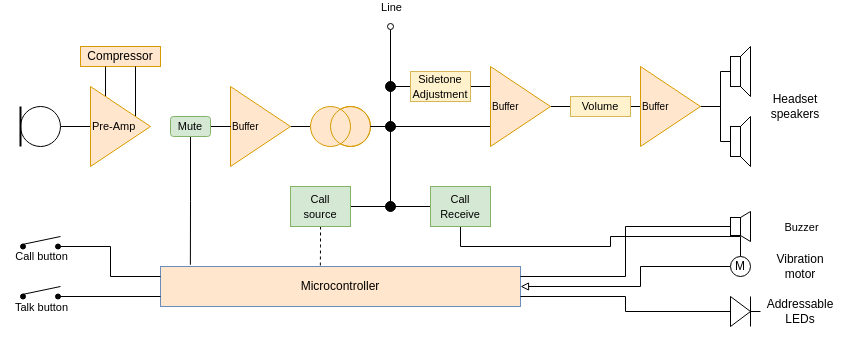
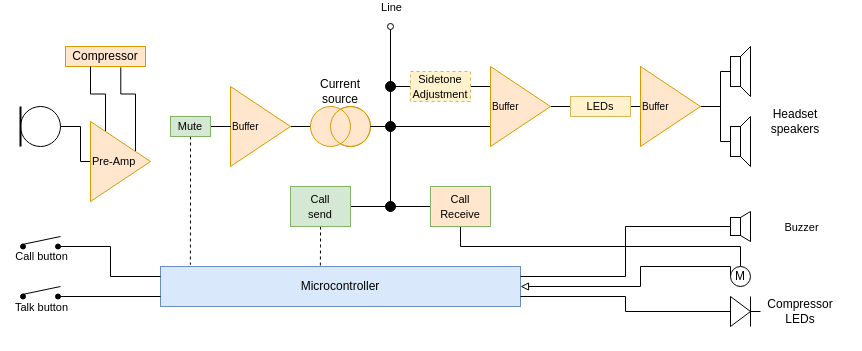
node "Compressor": moved (121, 57) -> (106, 57)
node "Sidetone Adjustment": style solid -> dashed
node "Current source": added
node "Volume": label "Volume" -> "LEDs"
node "Headset speakers": moved (796, 107) -> (796, 122)
node "Pre-Amp": moved (121, 127) -> (121, 162)
node "Mute": shape rounded rectangle -> rectangle
edge "Mute" -- "Microcontroller": style solid -> dashed
node "Call source": label "Call source" -> "Call send"
node "Call Receive": fillcolor #d5e8d4 -> #ffe6cc
node "M": moved (741, 267) -> (741, 277)
node "Vibration motor": removed
node "Microcontroller": fillcolor #ffe6cc -> #dae8fc
node "Addressable LEDs": label "Addressable LEDs" -> "Compressor LEDs"
